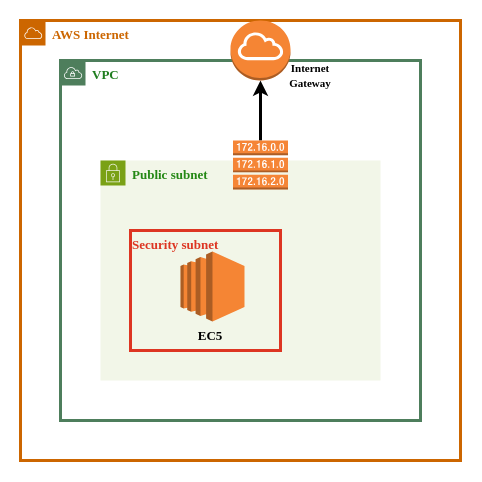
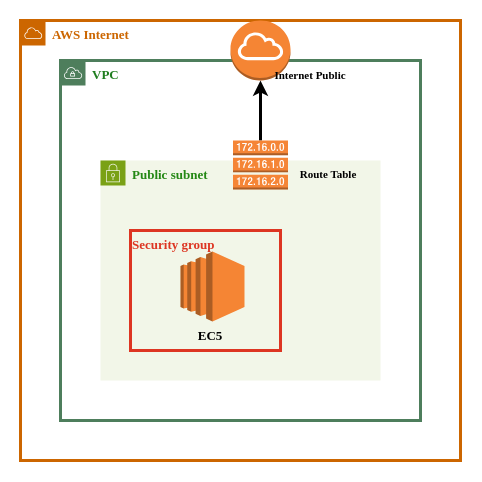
node "Internet Gateway": label "Internet Gateway" -> "Internet Public"
node "Route Table": added
node "Security subnet": label "Security subnet" -> "Security group"
